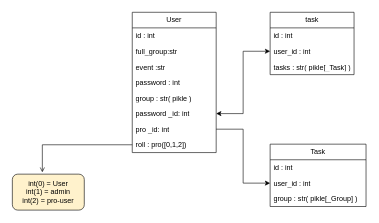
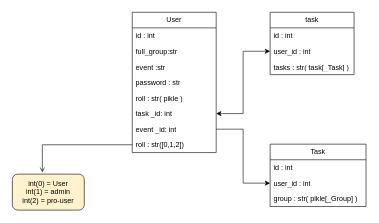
node "tasks : str( pikle[_Task] )": label "tasks : str( pikle[_Task] )" -> "tasks : str( task[_Task] )"
node "password : int": label "password : int" -> "password : str"
node "group : str( pikle )": label "group : str( pikle )" -> "roll : str( pikle )"
node "password _id: int": label "password _id: int" -> "task _id: int"
node "pro _id: int": label "pro _id: int" -> "event _id: int"
node "roll : pro([0,1,2])": label "roll : pro([0,1,2])" -> "roll : str([0,1,2])"
